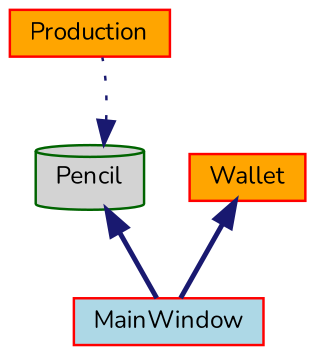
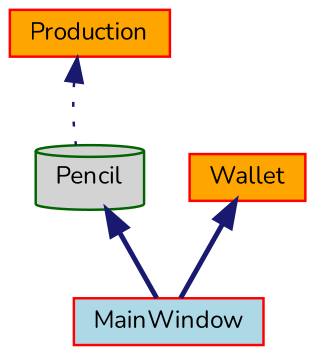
edge "Production" -> "Pencil": reversed
